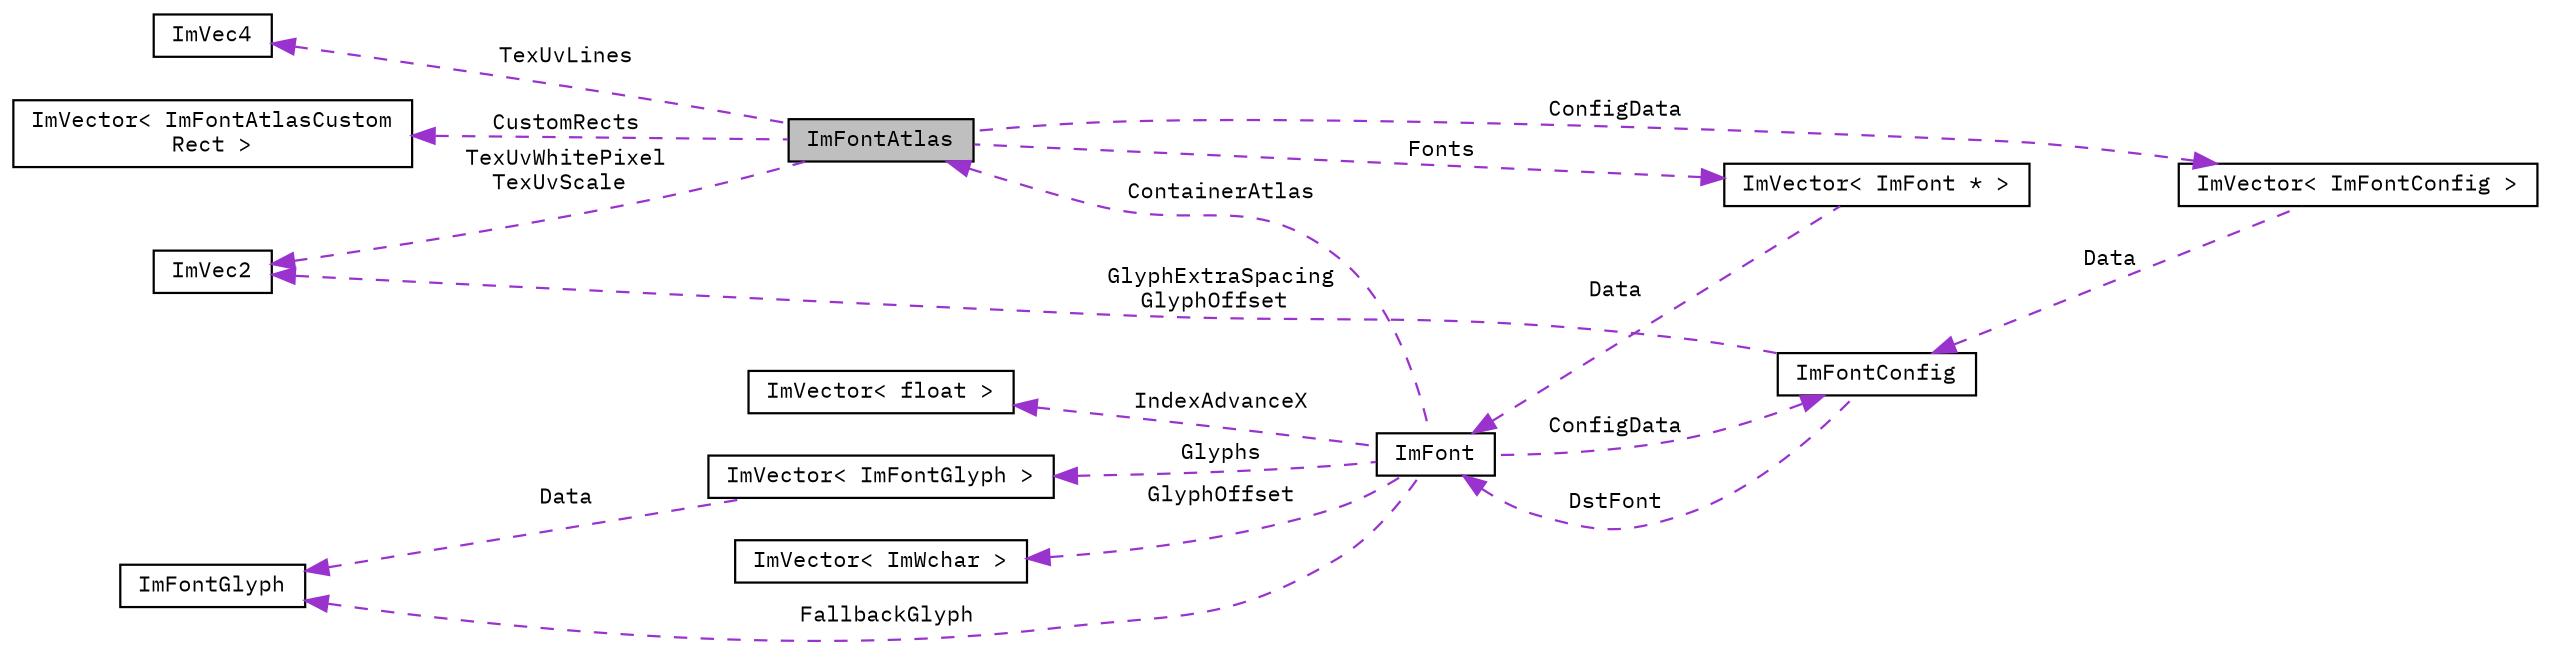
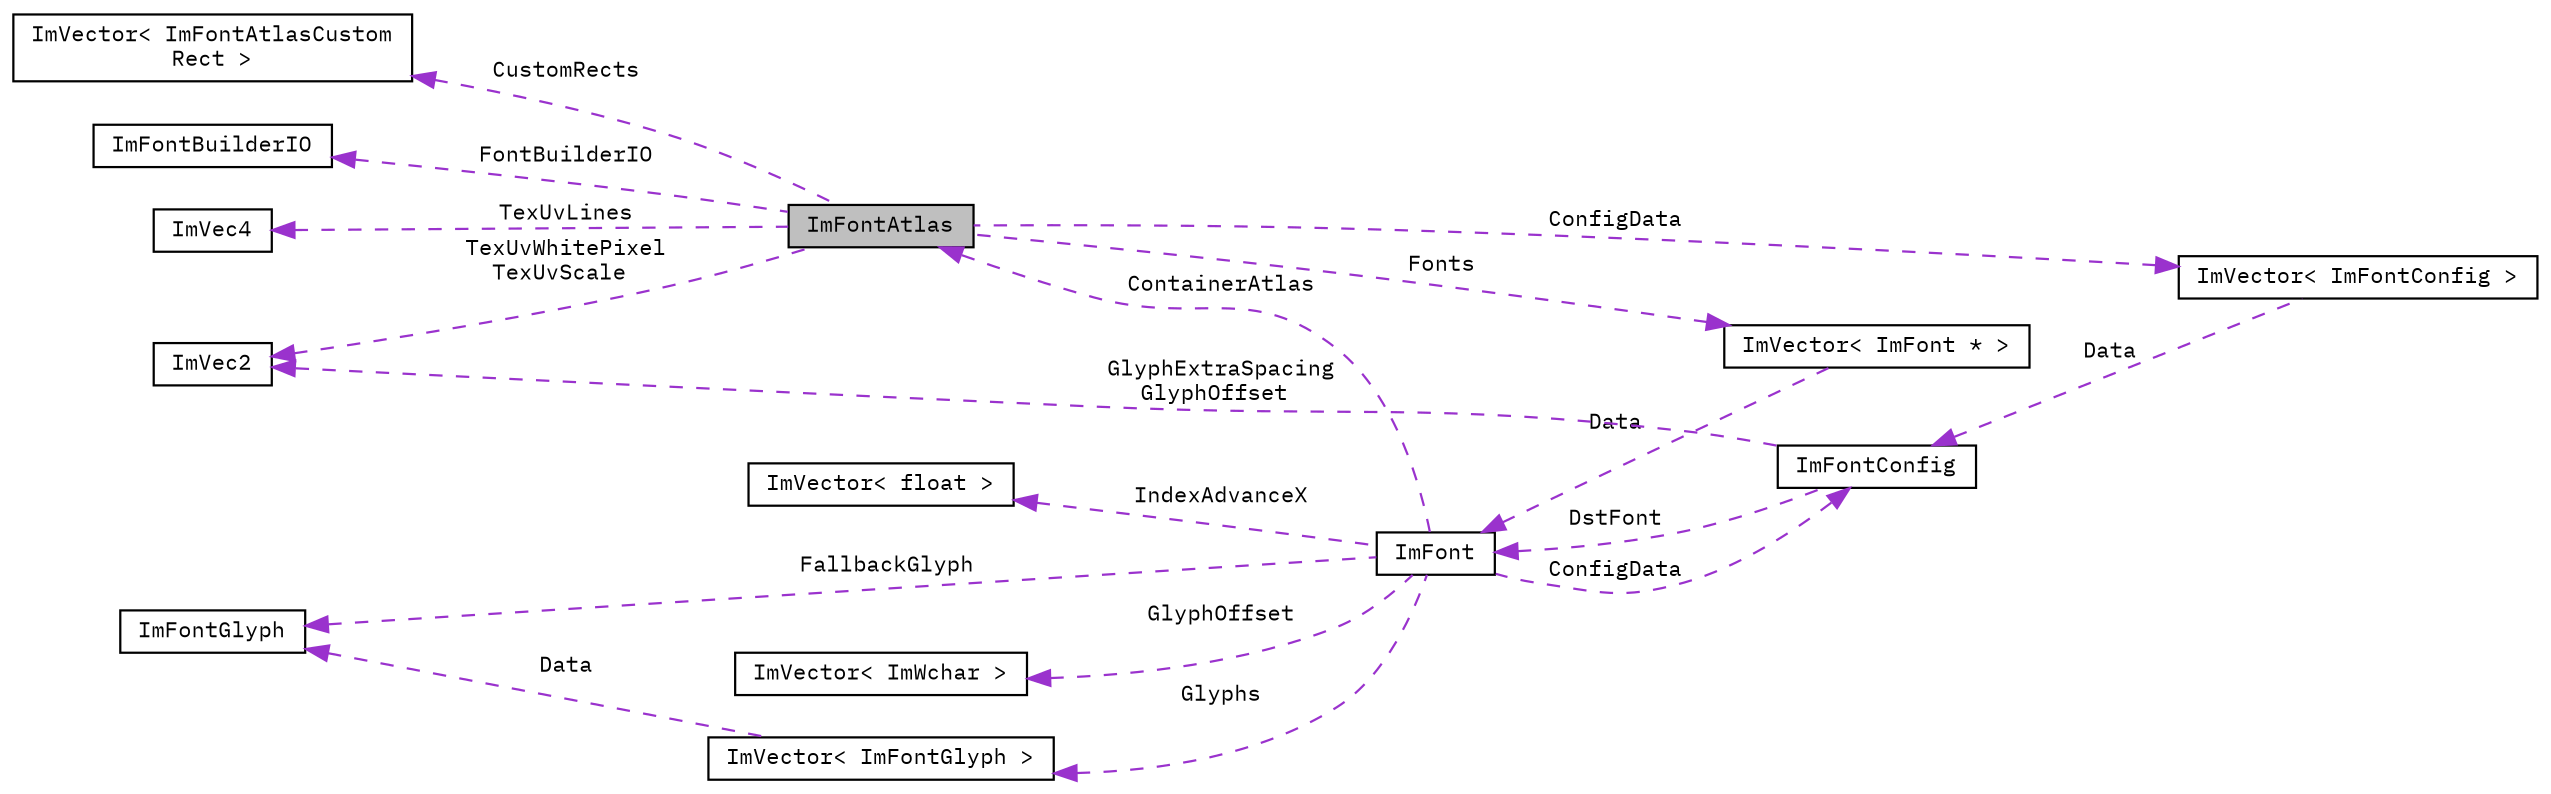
node "ImFontBuilderIO": added
